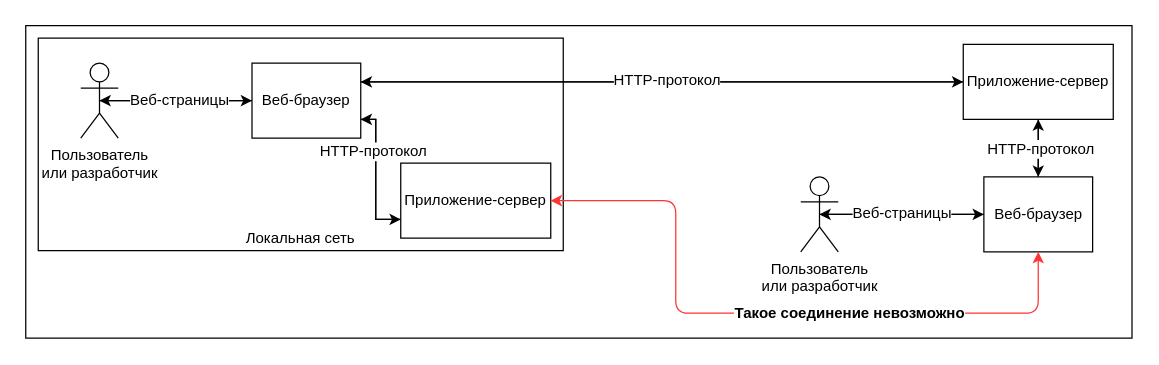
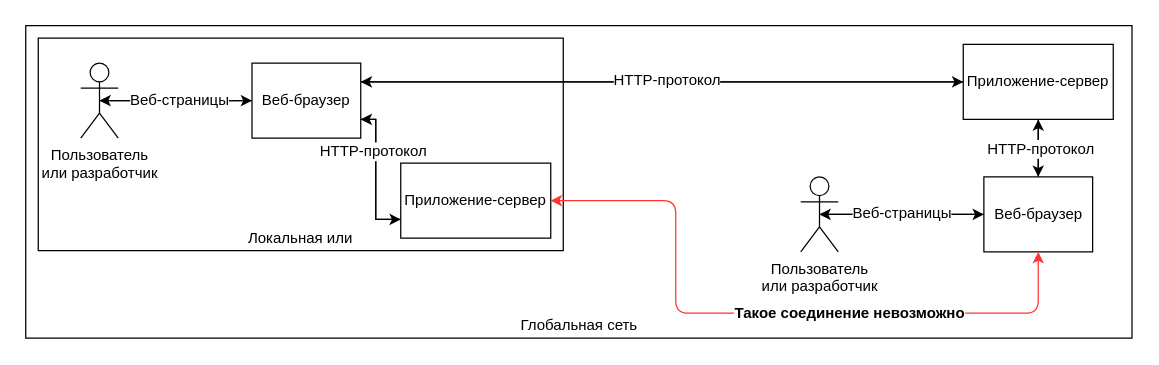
node "Локальная сеть": label "Локальная сеть" -> "Локальная или"
node "Глобальная сеть": added
